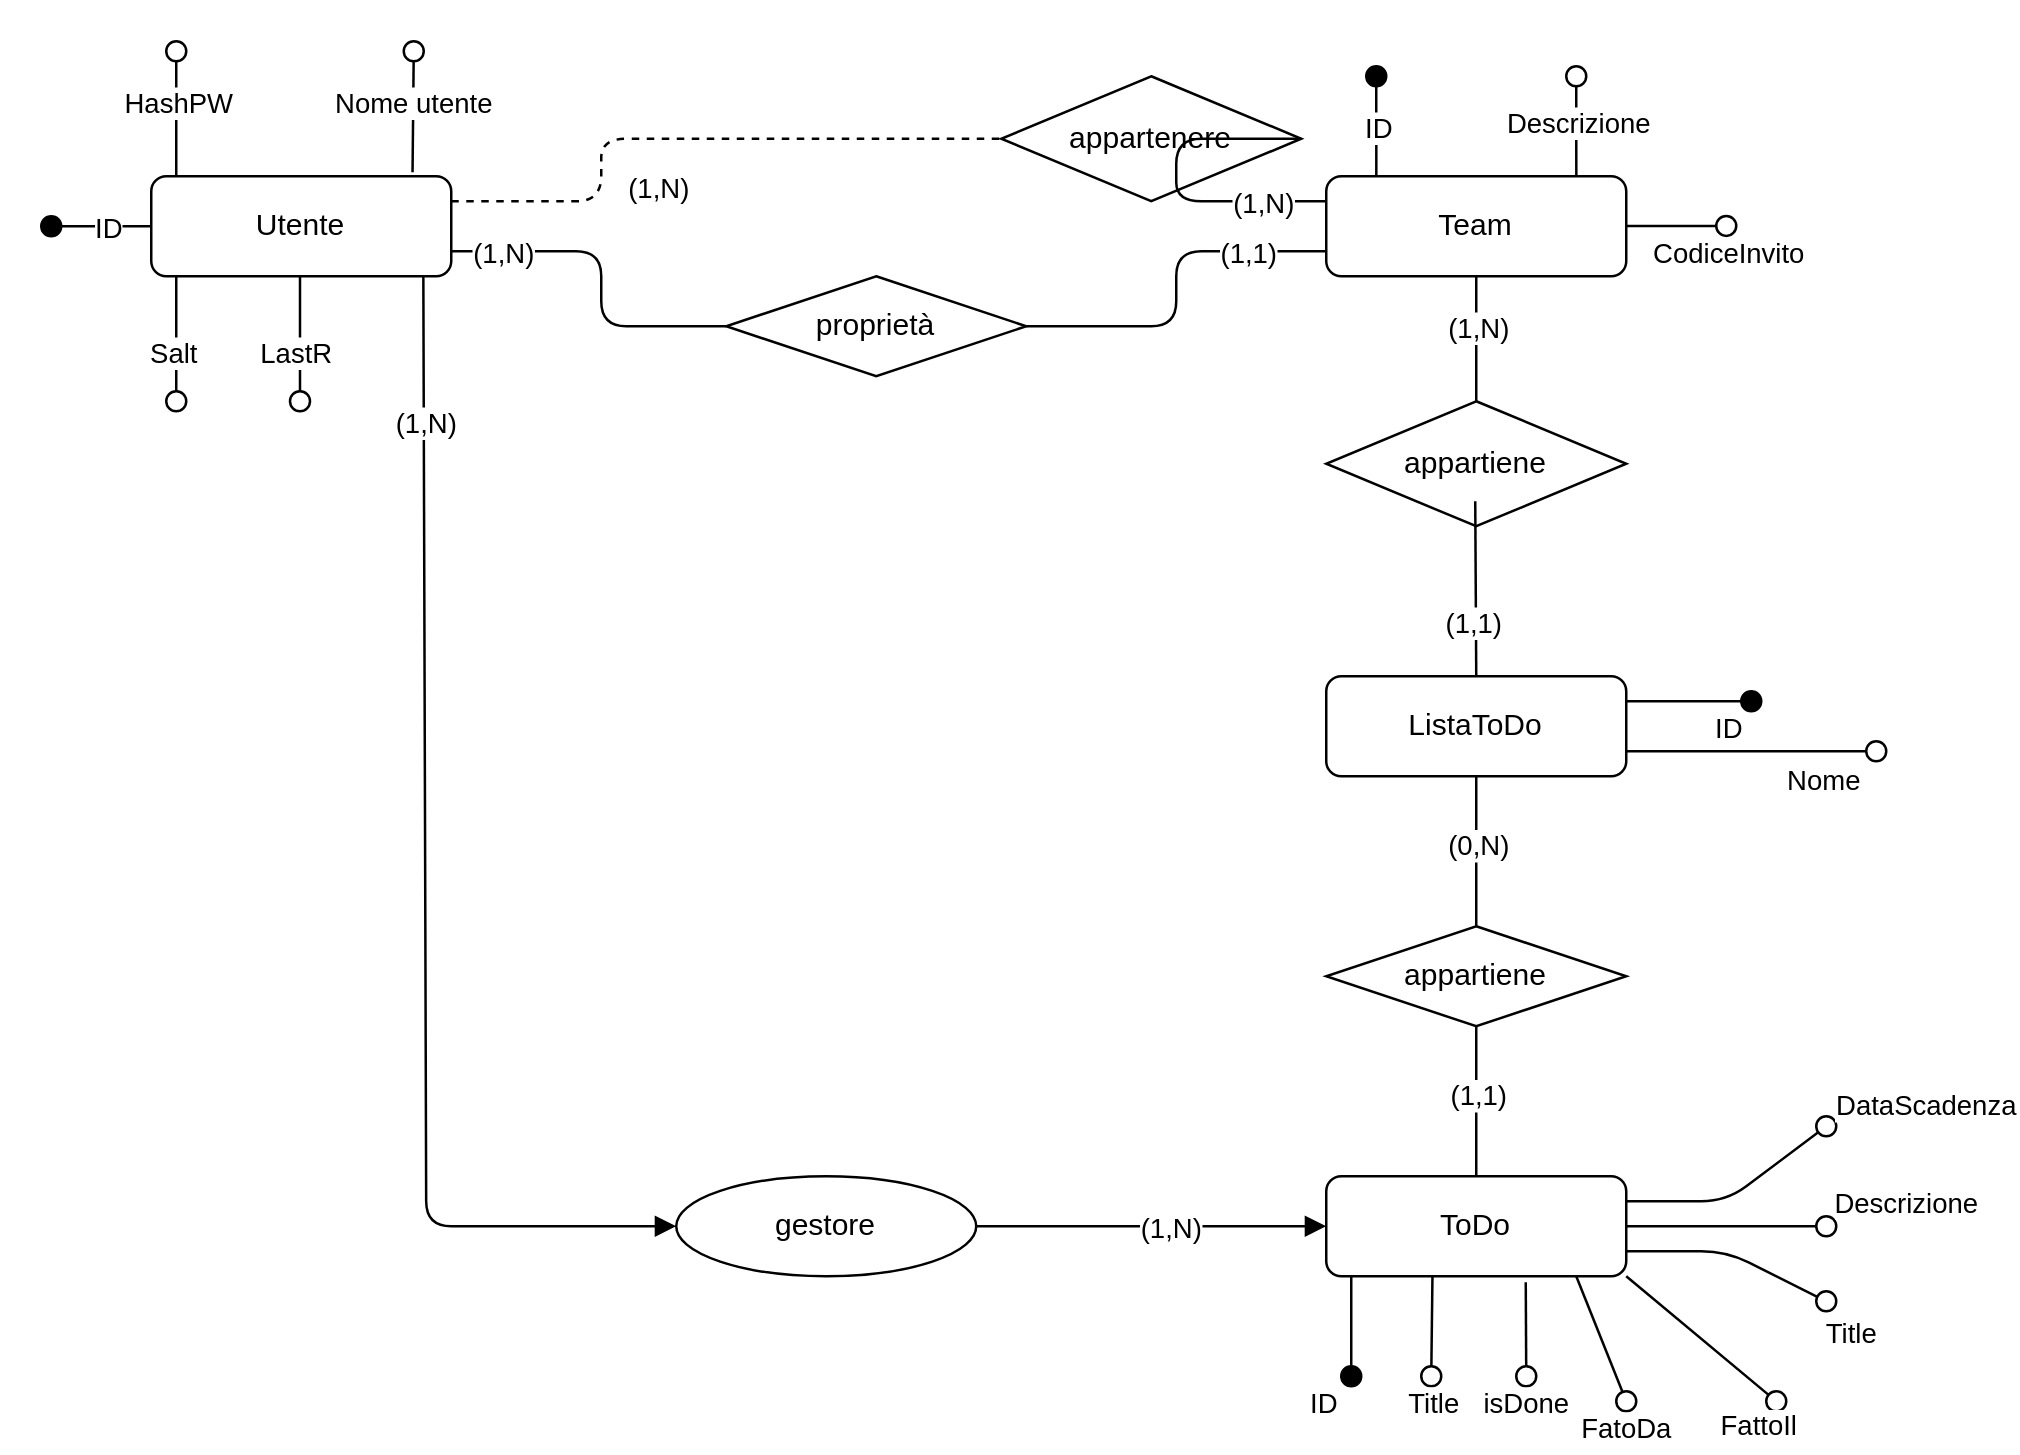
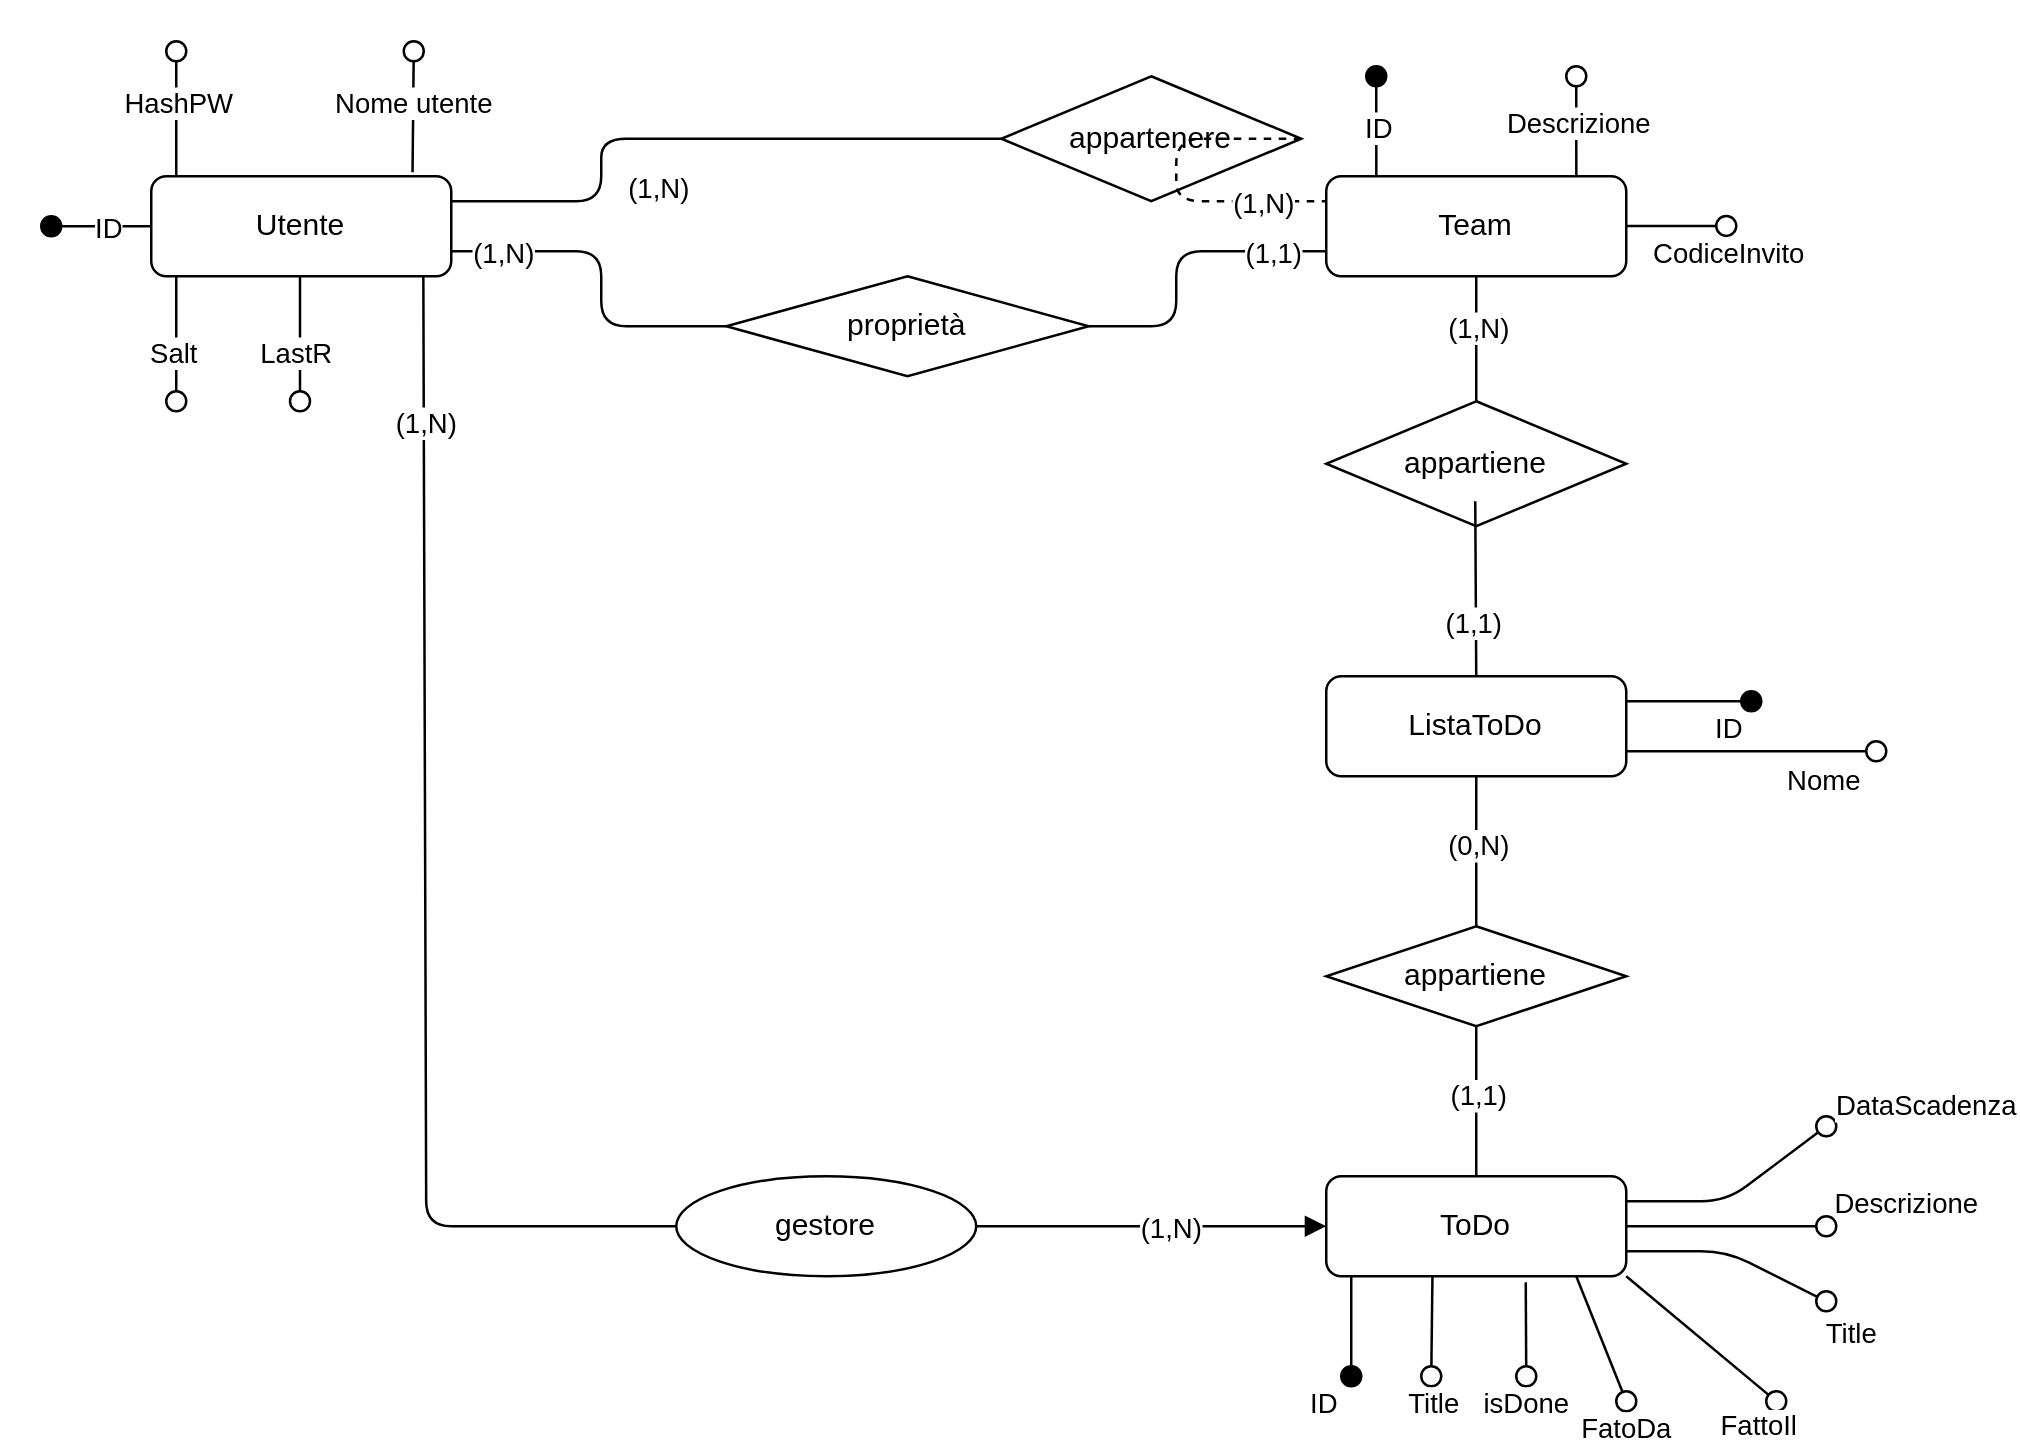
edge "appartenere" -- "Utente": style dashed -> solid
edge "appartenere" -- "Team": style solid -> dashed
node "proprietà": size 300x100 -> 363x100
edge "Utente" -> "gestore": arrowhead block -> none
